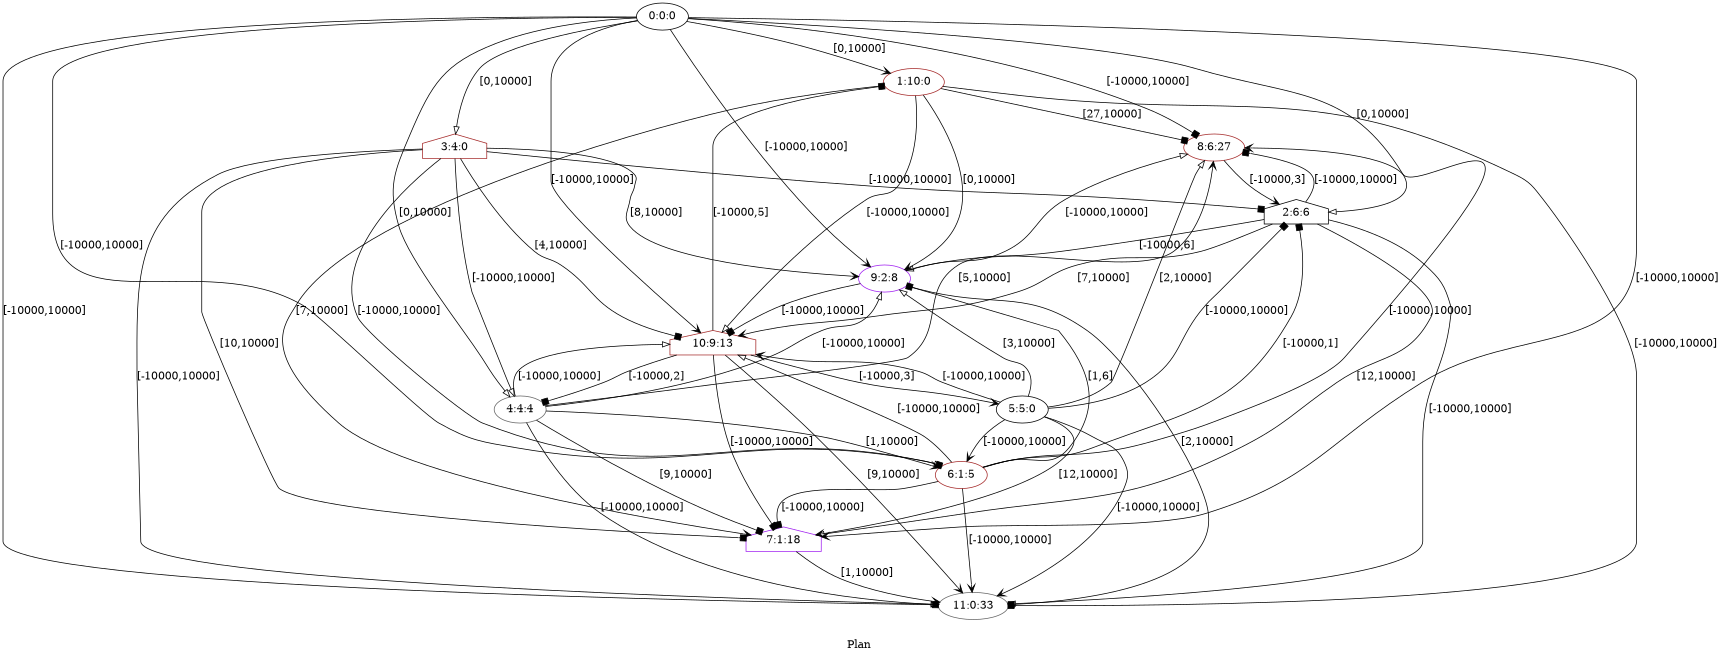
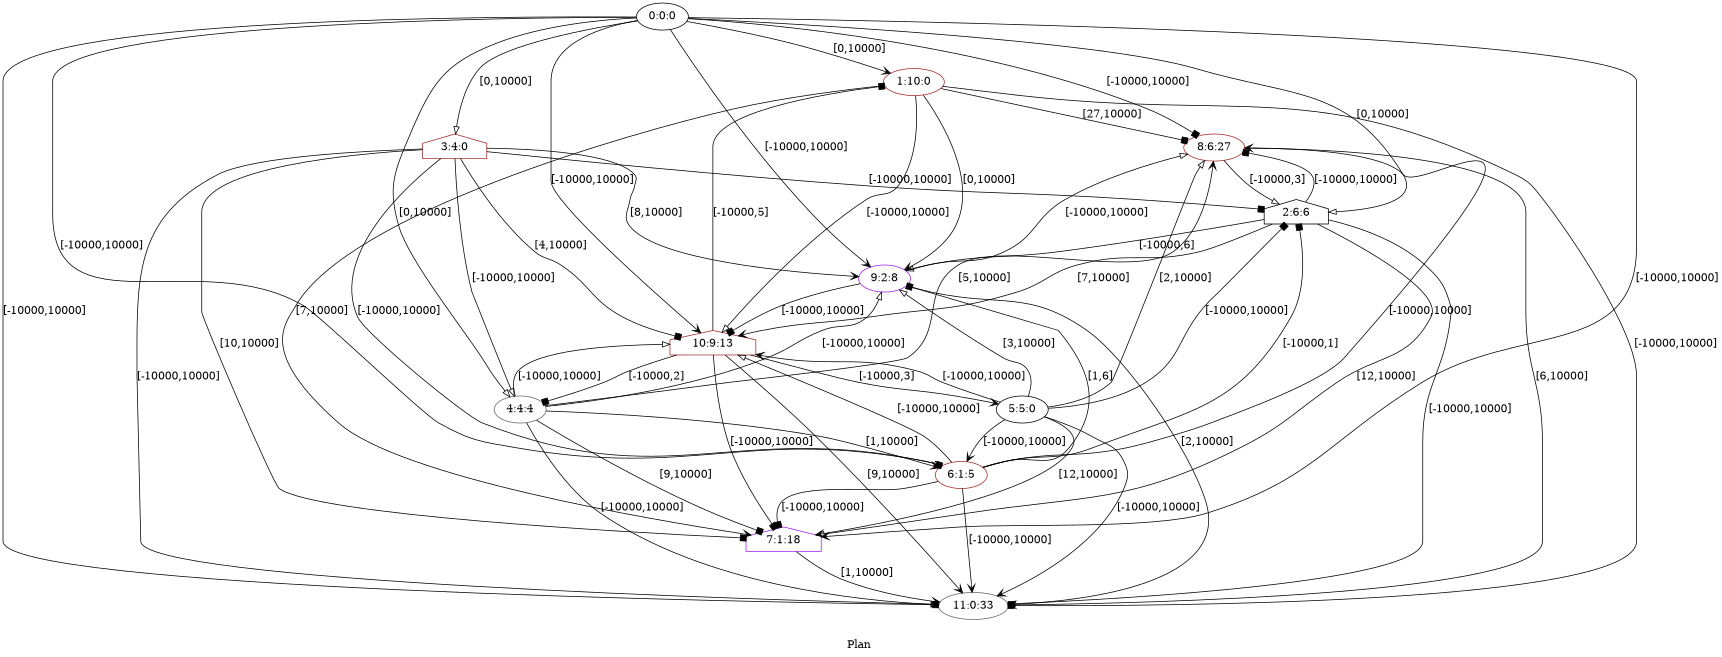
edge "8:6:27" -> "2:6:6": arrowhead vee -> onormal
edge "8:6:27" -> "11:0:33": added, label "[6,10000]"
